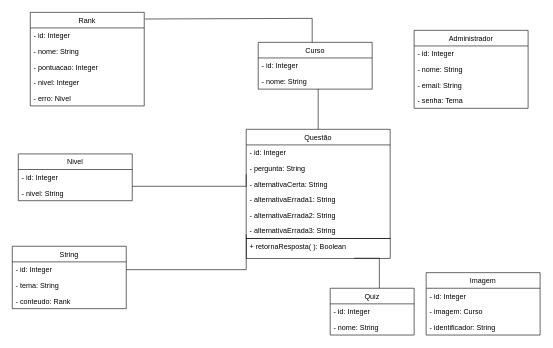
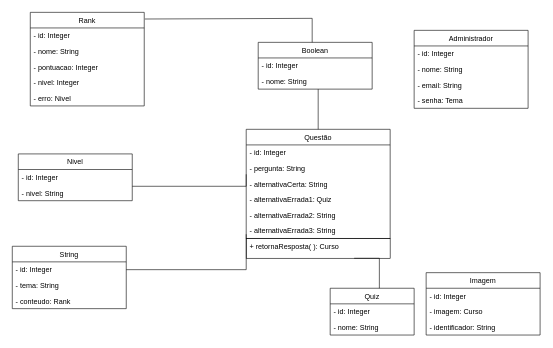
node "Curso": label "Curso" -> "Boolean"
node "- alternativaErrada1: String": label "- alternativaErrada1: String" -> "- alternativaErrada1: Quiz"
node "+ retornaResposta( ): Boolean": label "+ retornaResposta( ): Boolean" -> "+ retornaResposta( ): Curso"
